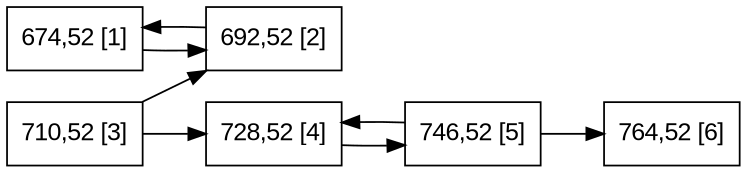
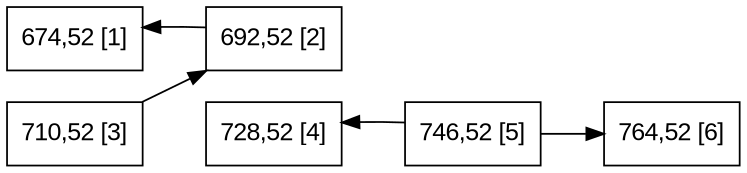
edge "674,52 [1]" -> "692,52 [2]": removed
edge "710,52 [3]" -> "728,52 [4]": removed
edge "728,52 [4]" -> "746,52 [5]": removed
